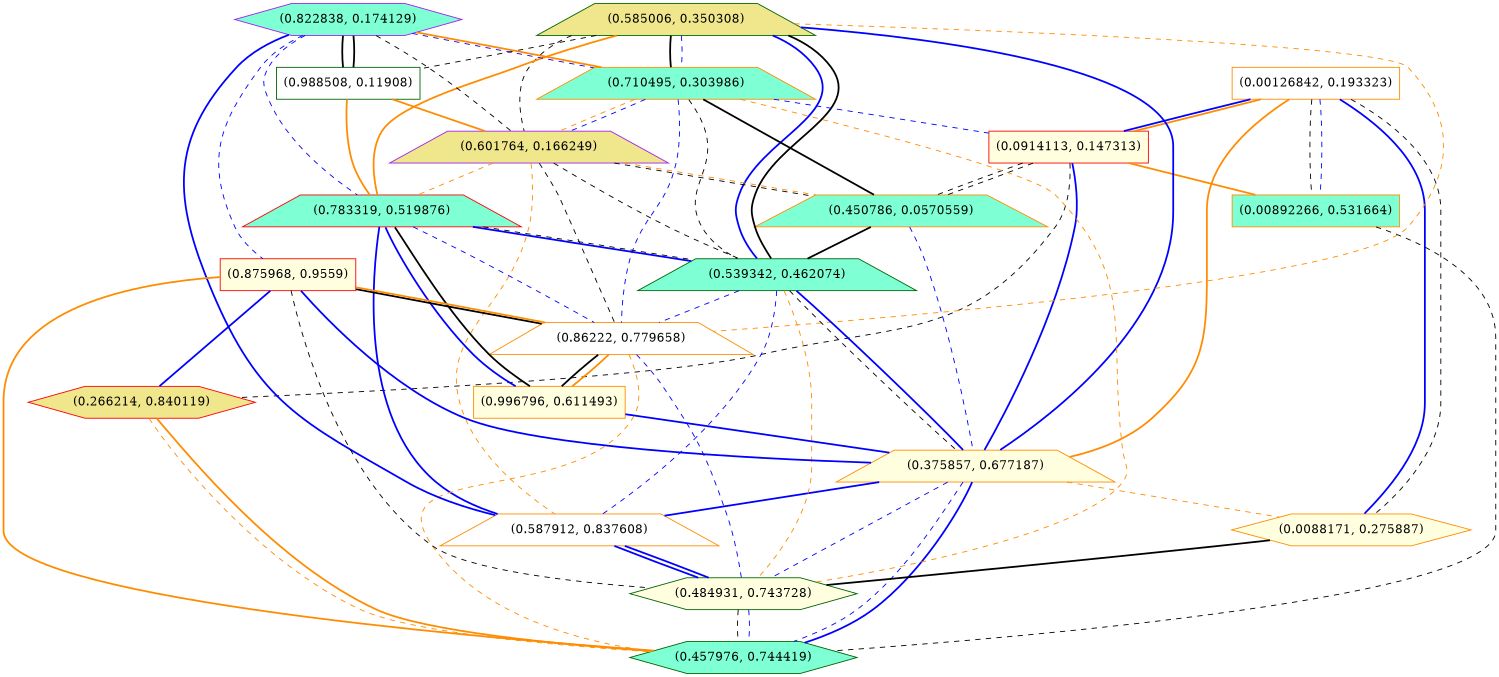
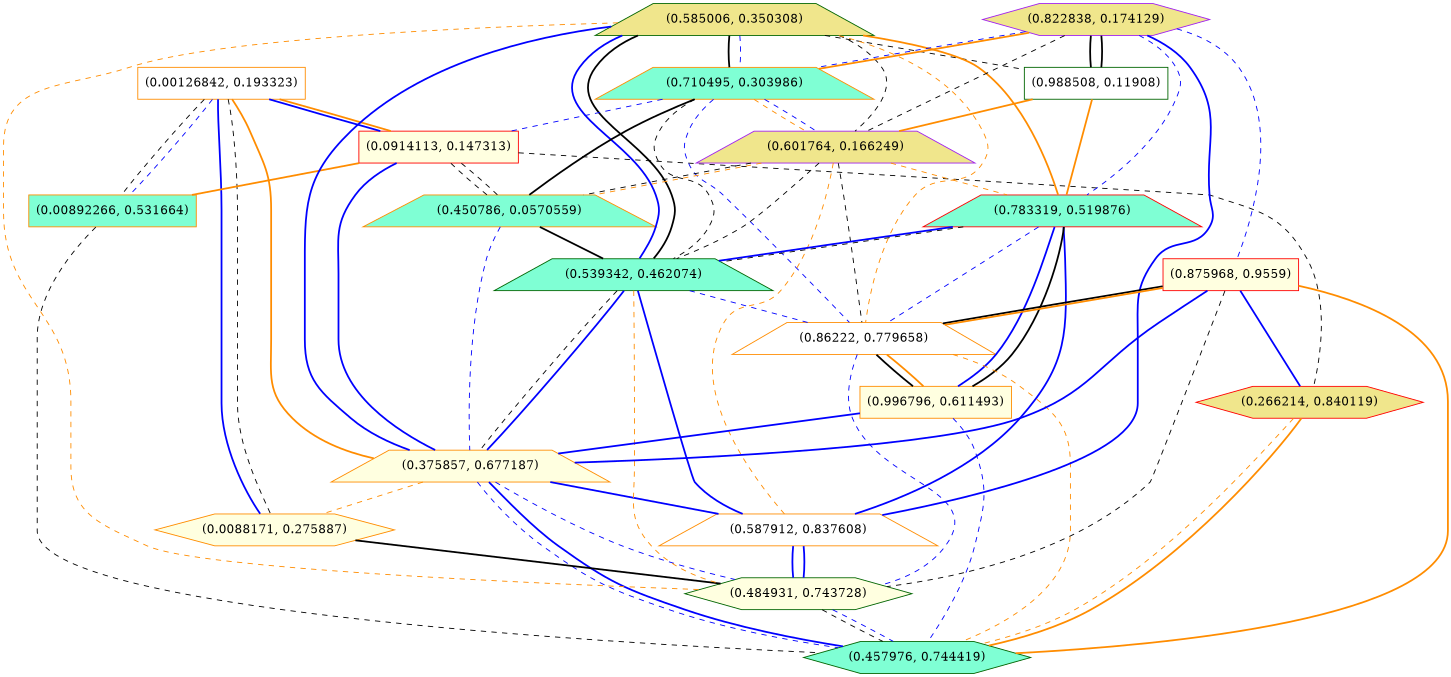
node "(0.822838, 0.174129)": fillcolor aquamarine -> khaki
edge "(0.710495, 0.303986)" -- "(0.484931, 0.743728)": now "(0.585006, 0.350308)" -- "(0.484931, 0.743728)"
edge "(0.539342, 0.462074)" -- "(0.587912, 0.837608)": style dashed -> bold
edge "(0.996796, 0.611493)" -- "(0.457976, 0.744419)": added
